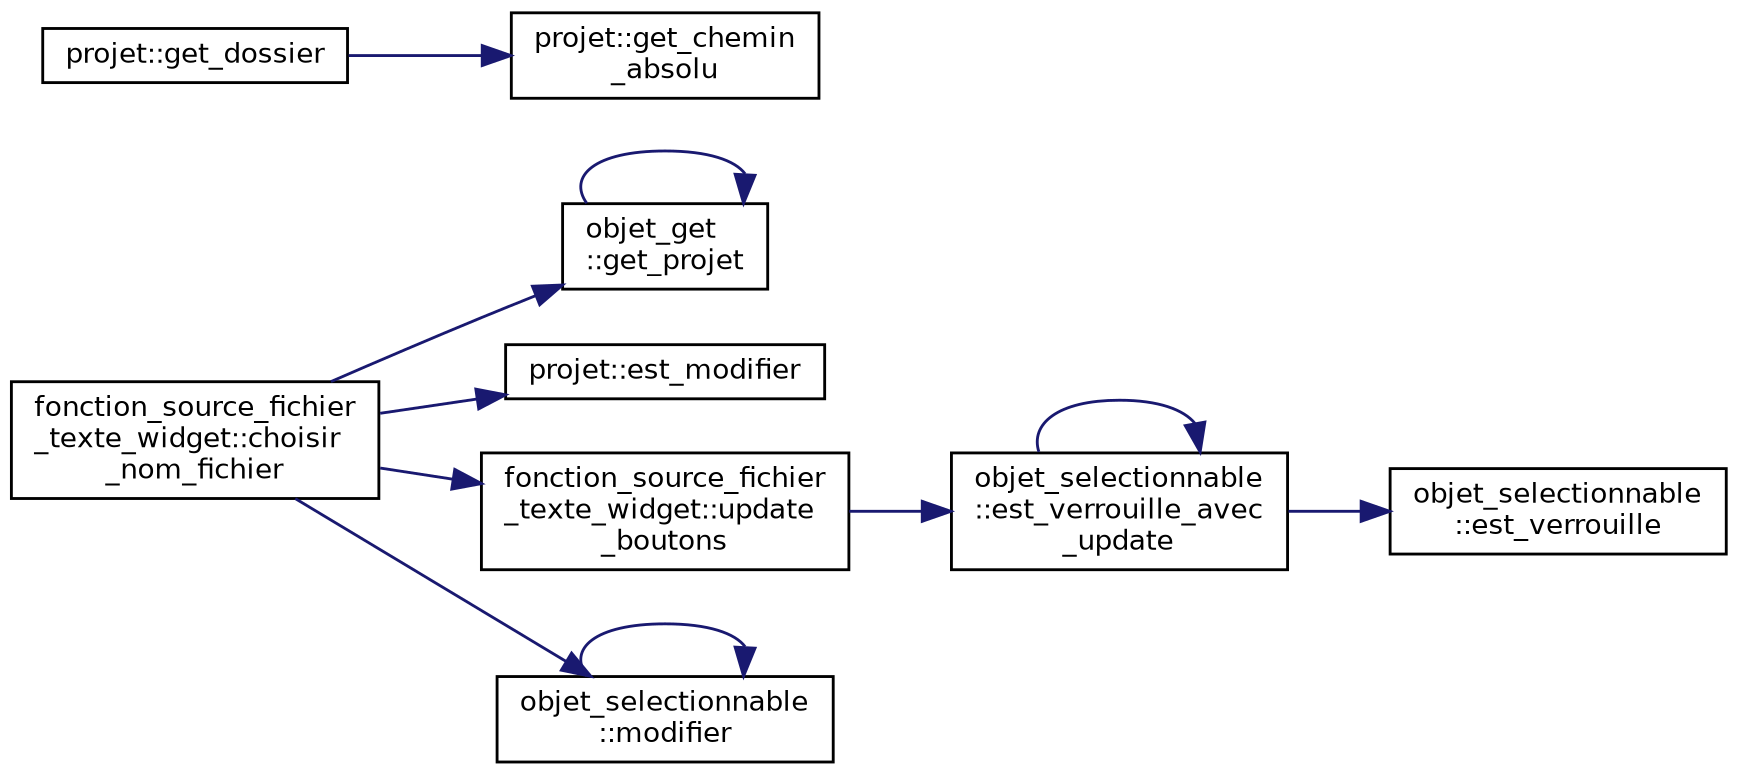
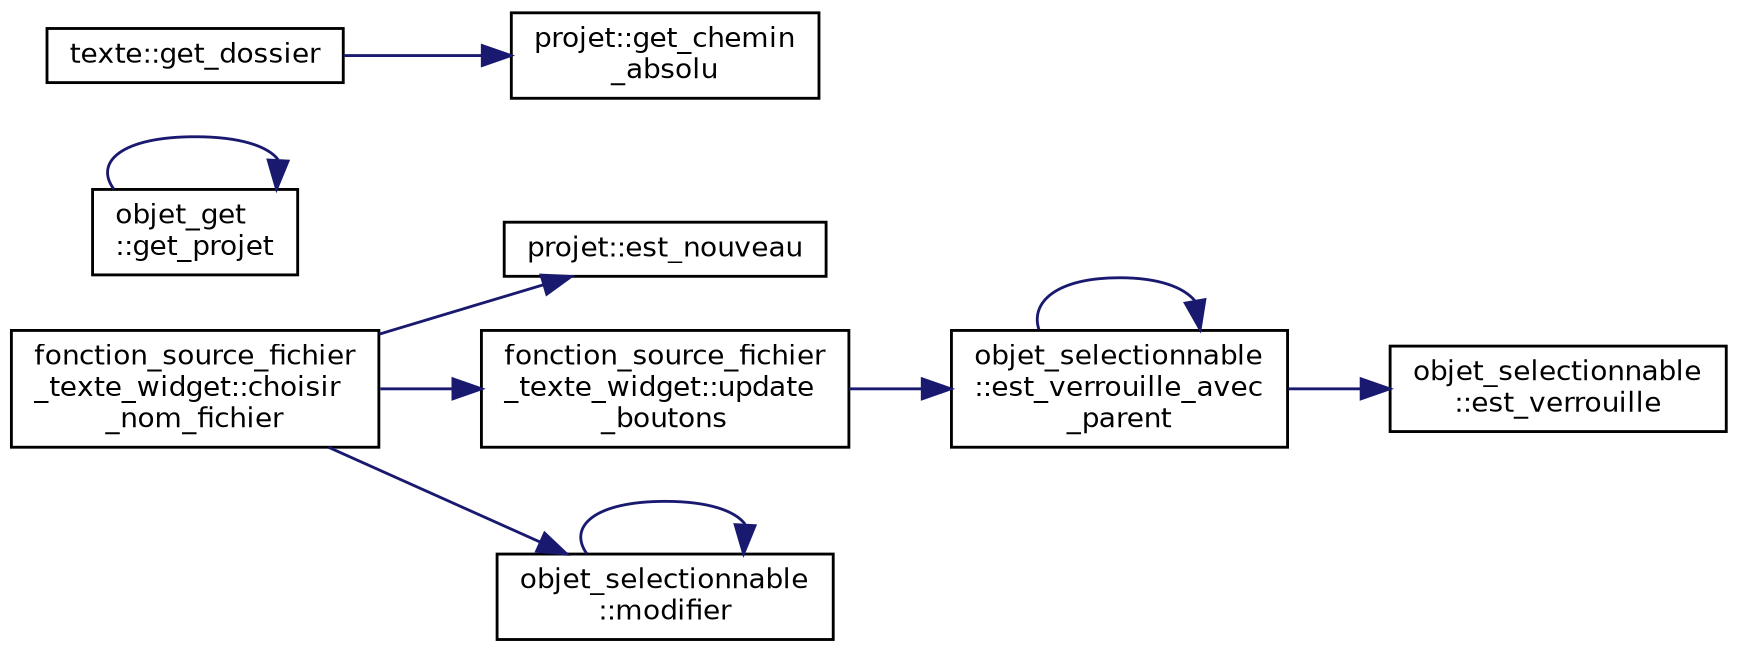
node "projet::get_dossier": label "projet::get_dossier" -> "texte::get_dossier"
edge "fonction_source_fichier _texte_widget::choisir _nom_fichier" -> "objet_get ::get_projet": removed
node "projet::est_modifier": label "projet::est_modifier" -> "projet::est_nouveau"
node "objet_selectionnable ::est_verrouille_avec _update": label "objet_selectionnable ::est_verrouille_avec _update" -> "objet_selectionnable ::est_verrouille_avec _parent"
